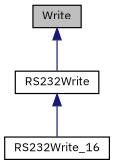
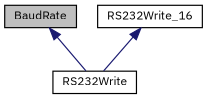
node "Write": label "Write" -> "BaudRate"
edge "RS232Write_16" -> "RS232Write": reversed
